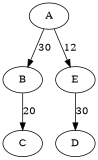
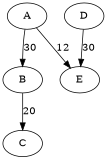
edge "E" -> "D": reversed
